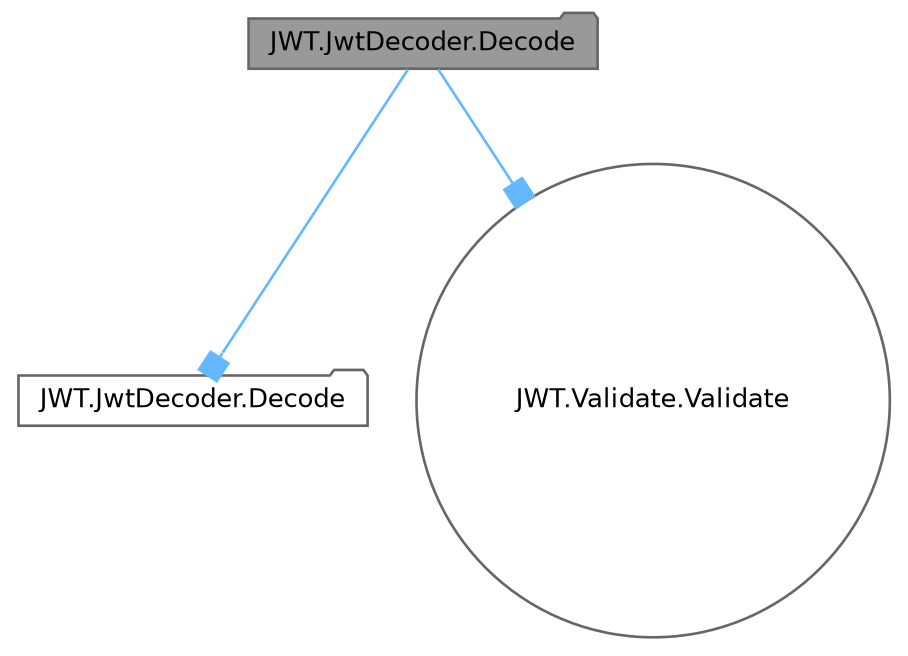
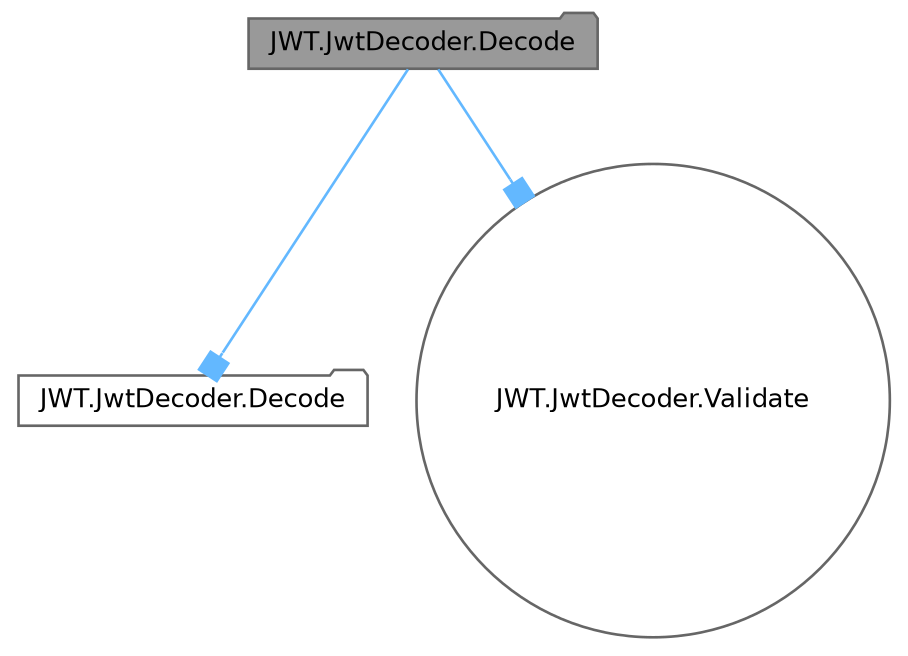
node "JWT.Validate.Validate": label "JWT.Validate.Validate" -> "JWT.JwtDecoder.Validate"
